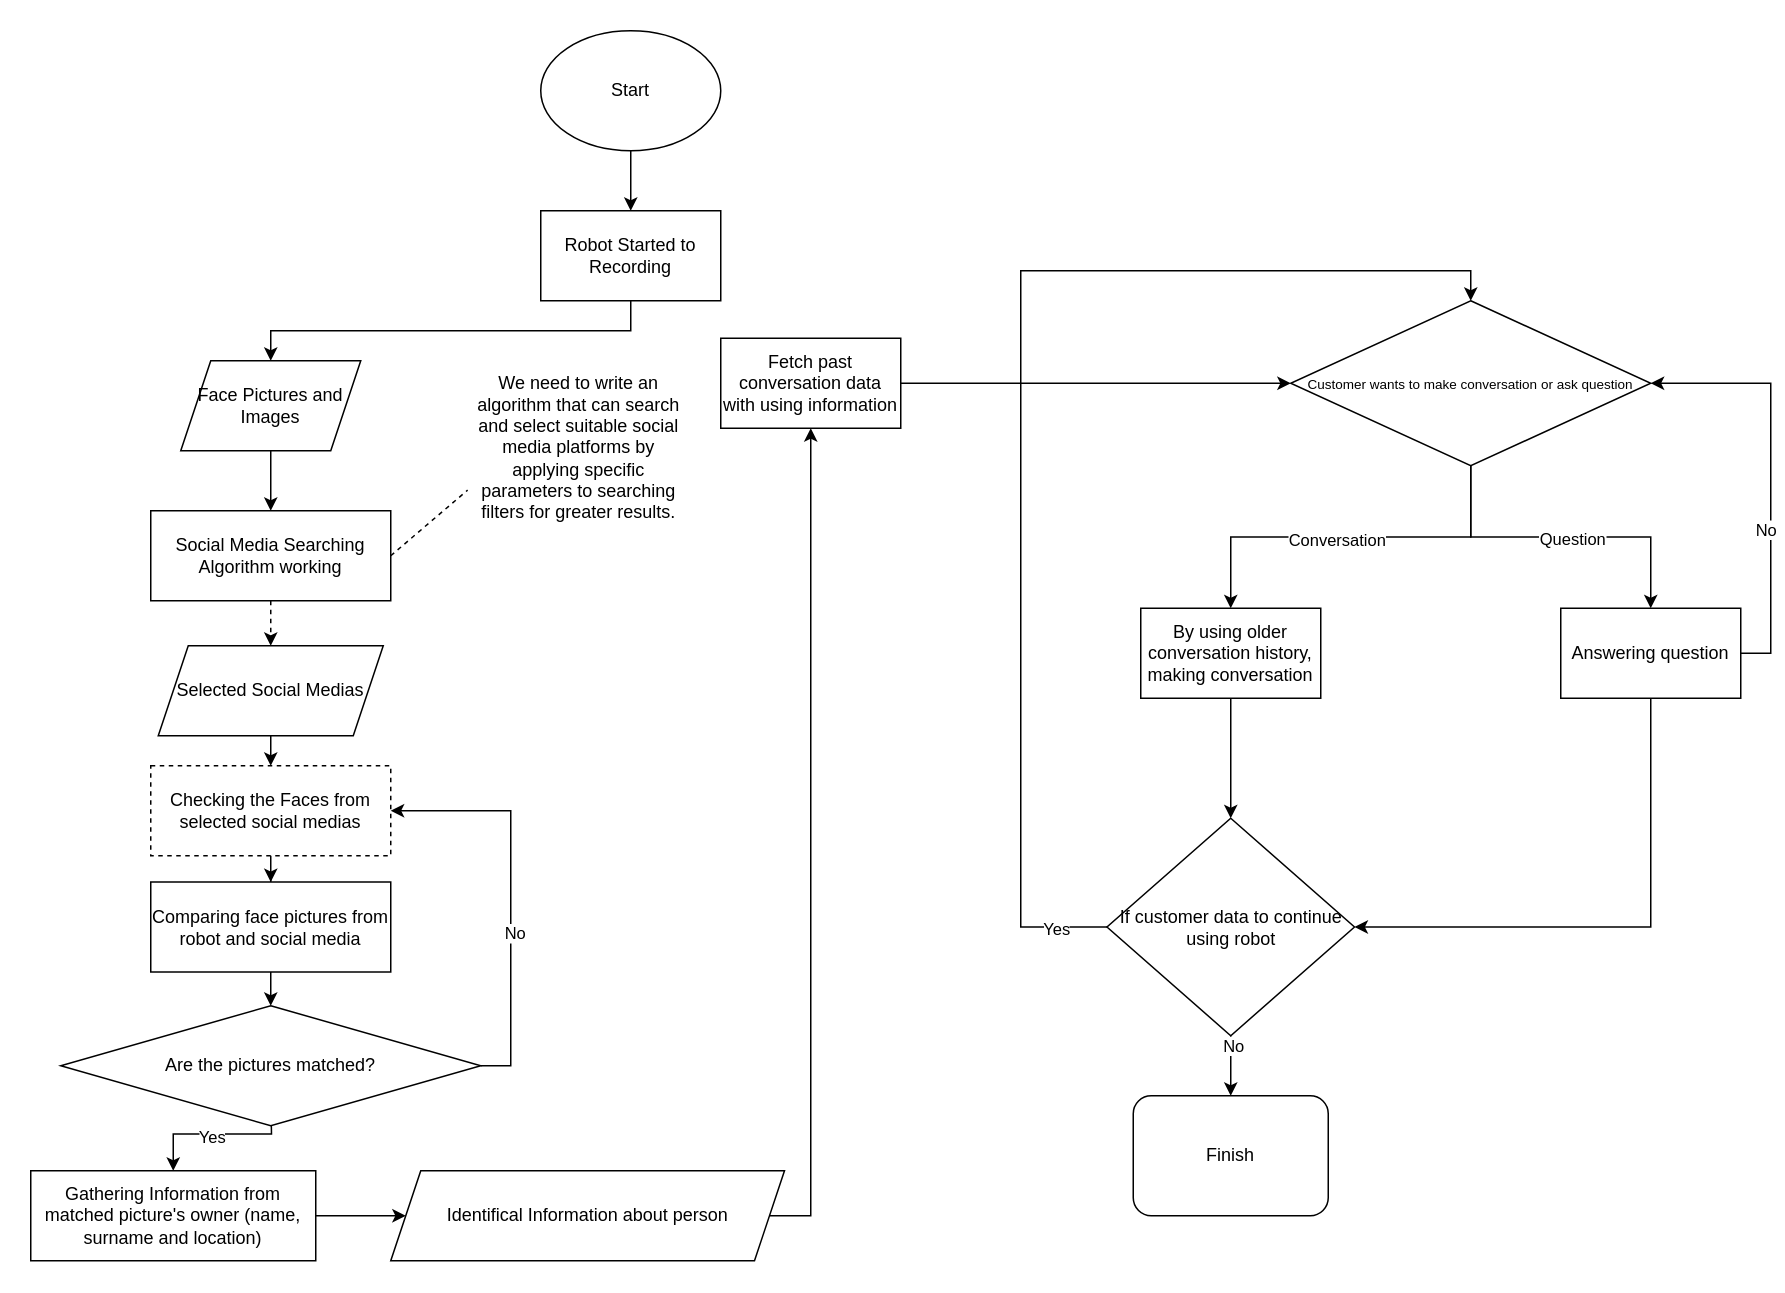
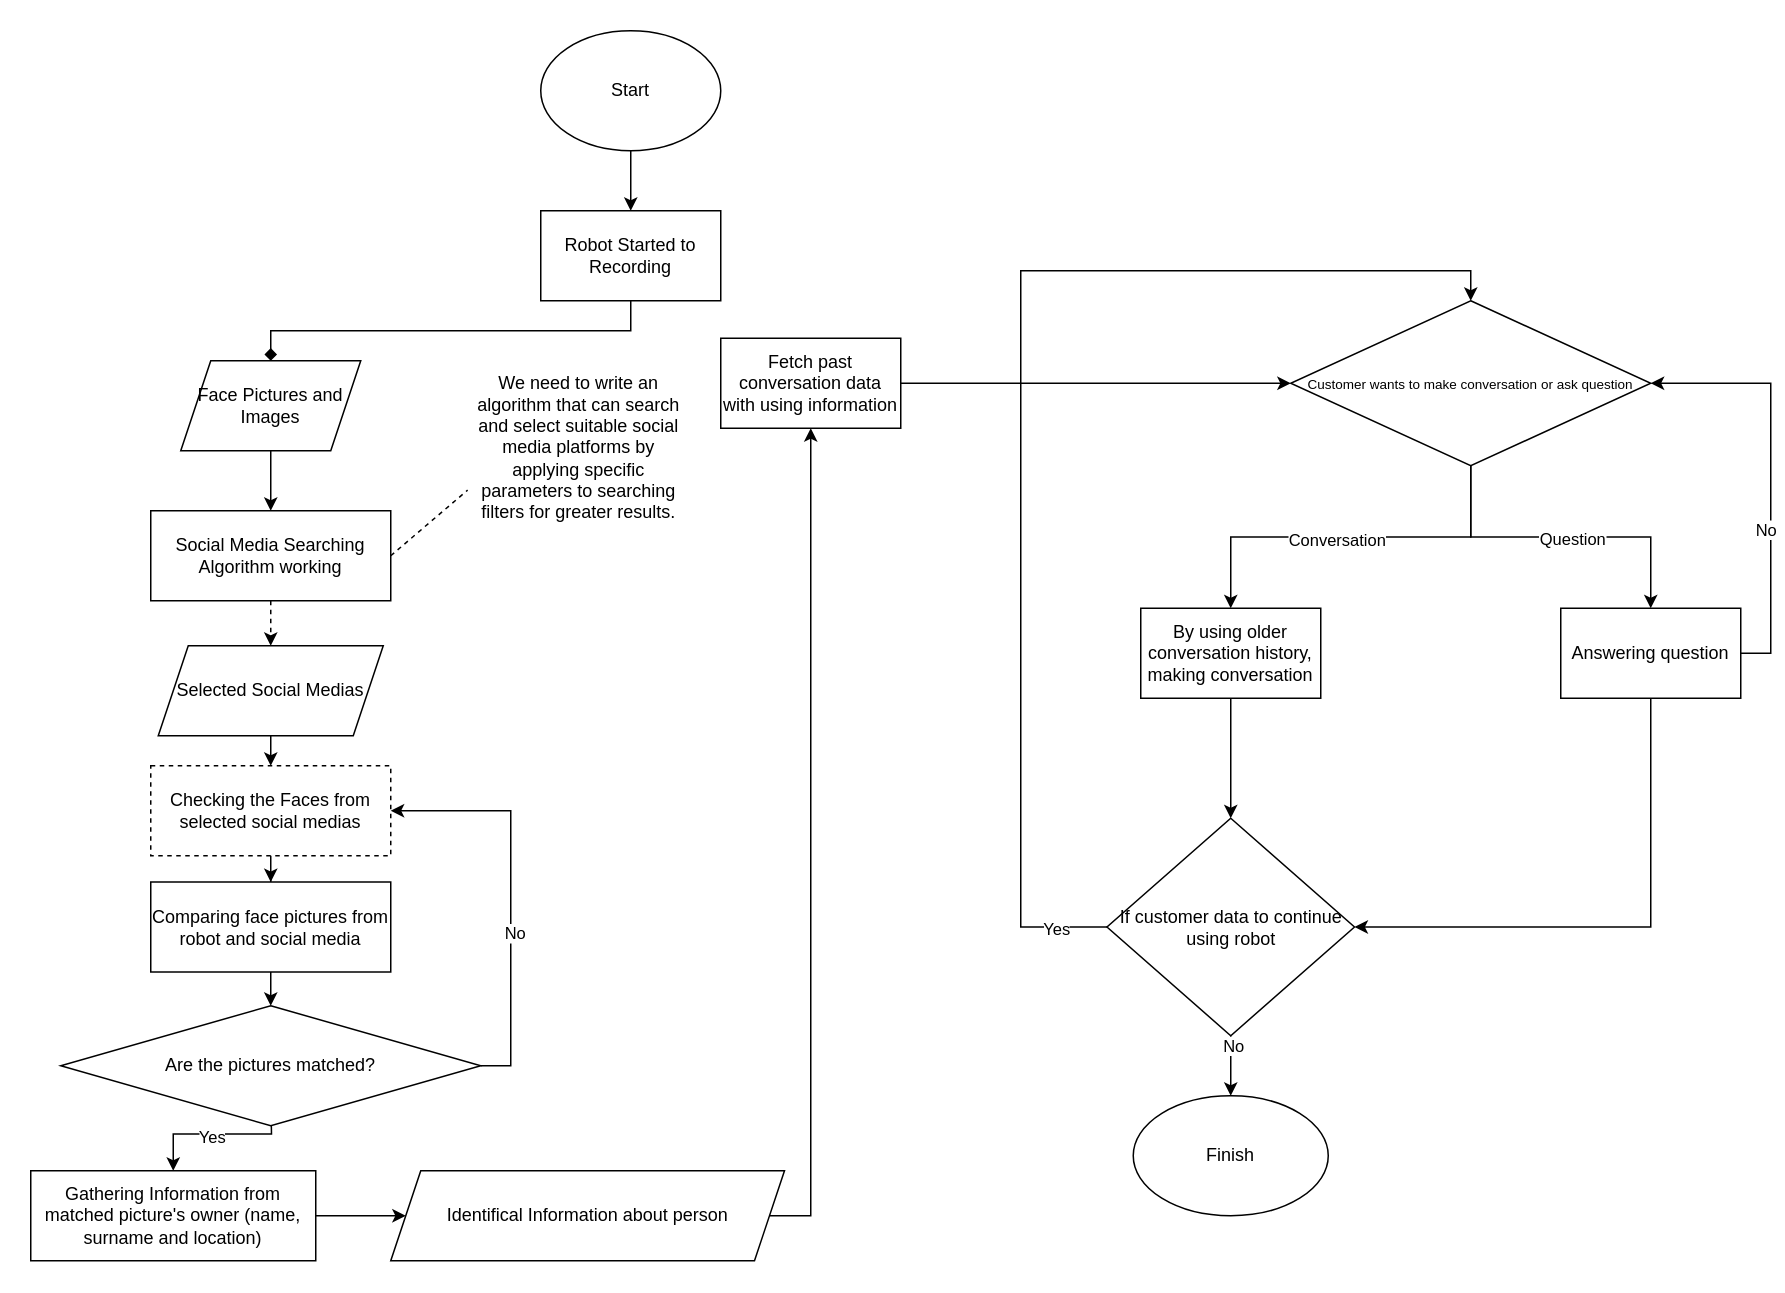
edge "Robot Started to Recording" -> "Face Pictures and Images": arrowhead classic -> diamond
node "Finish": shape rounded rectangle -> ellipse
